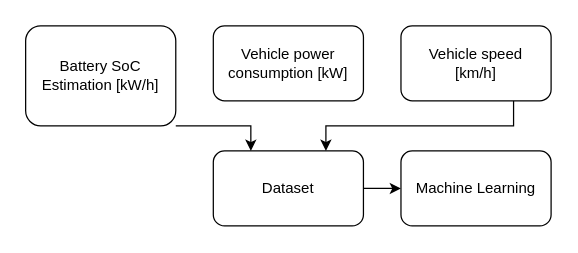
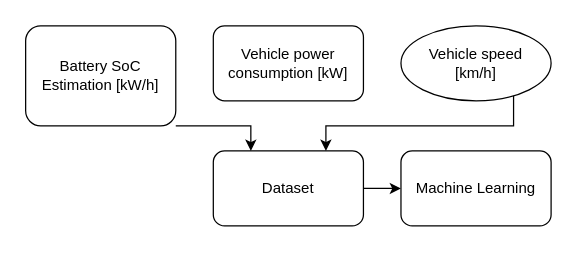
node "Vehicle speed [km/h]": shape rounded rectangle -> ellipse
